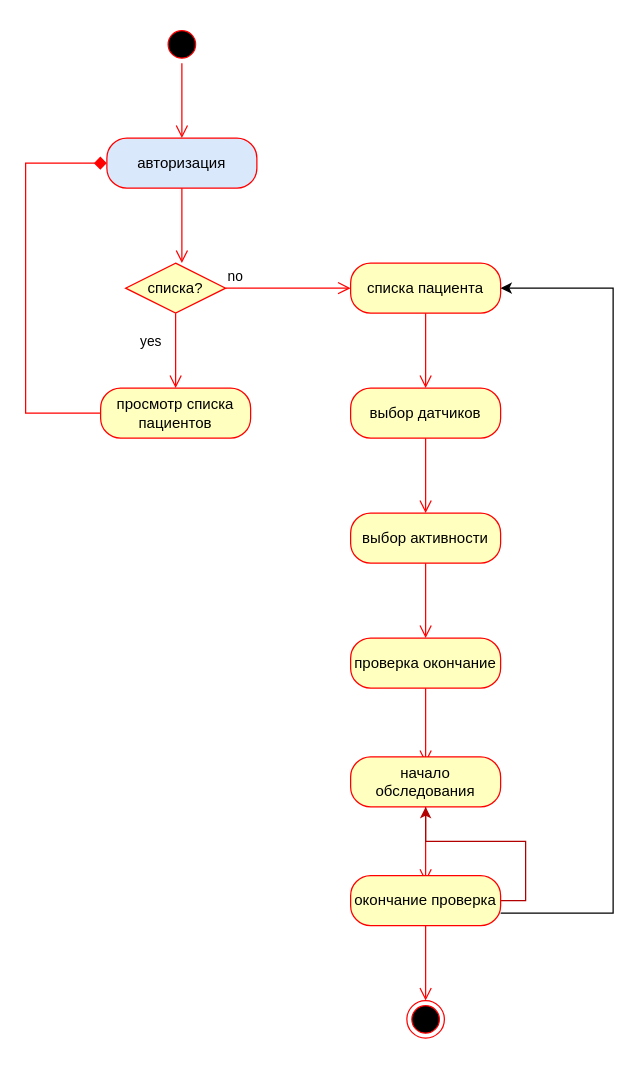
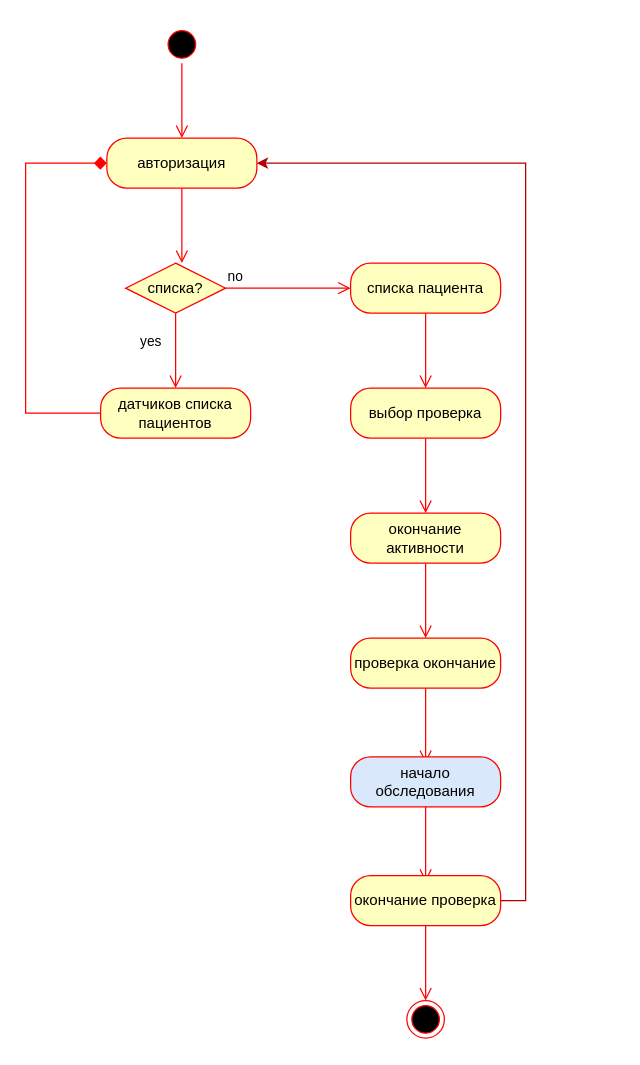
node "авторизация": fillcolor #dae8fc -> #ffffc0
node "просмотр списка пациентов": label "просмотр списка пациентов" -> "датчиков списка пациентов"
node "выбор датчиков": label "выбор датчиков" -> "выбор проверка"
node "выбор активности": label "выбор активности" -> "окончание активности"
edge "окончание проверка" -> "списка пациента": removed
node "начало обследования": fillcolor #ffffc0 -> #dae8fc
edge "окончание проверка" -> "начало обследования": now "окончание проверка" -> "авторизация"
